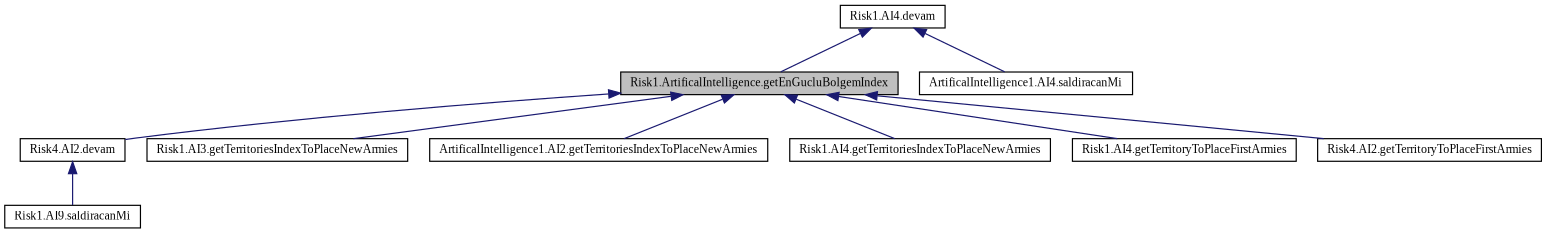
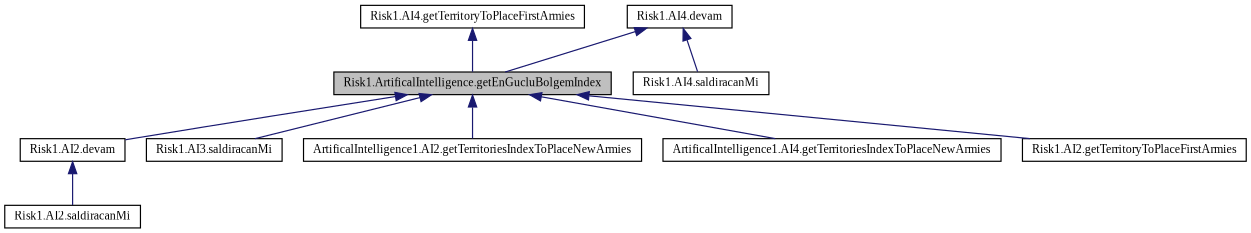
node "ArtificalIntelligence1.AI4.saldiracanMi": label "ArtificalIntelligence1.AI4.saldiracanMi" -> "Risk1.AI4.saldiracanMi"
edge "Risk1.AI4.getTerritoryToPlaceFirstArmies" -> "Risk1.ArtificalIntelligence.getEnGucluBolgemIndex": reversed
node "Risk4.AI2.devam": label "Risk4.AI2.devam" -> "Risk1.AI2.devam"
node "Risk1.AI3.getTerritoriesIndexToPlaceNewArmies": label "Risk1.AI3.getTerritoriesIndexToPlaceNewArmies" -> "Risk1.AI3.saldiracanMi"
node "Risk1.AI4.getTerritoriesIndexToPlaceNewArmies": label "Risk1.AI4.getTerritoriesIndexToPlaceNewArmies" -> "ArtificalIntelligence1.AI4.getTerritoriesIndexToPlaceNewArmies"
node "Risk4.AI2.getTerritoryToPlaceFirstArmies": label "Risk4.AI2.getTerritoryToPlaceFirstArmies" -> "Risk1.AI2.getTerritoryToPlaceFirstArmies"
node "Risk1.AI9.saldiracanMi": label "Risk1.AI9.saldiracanMi" -> "Risk1.AI2.saldiracanMi"
